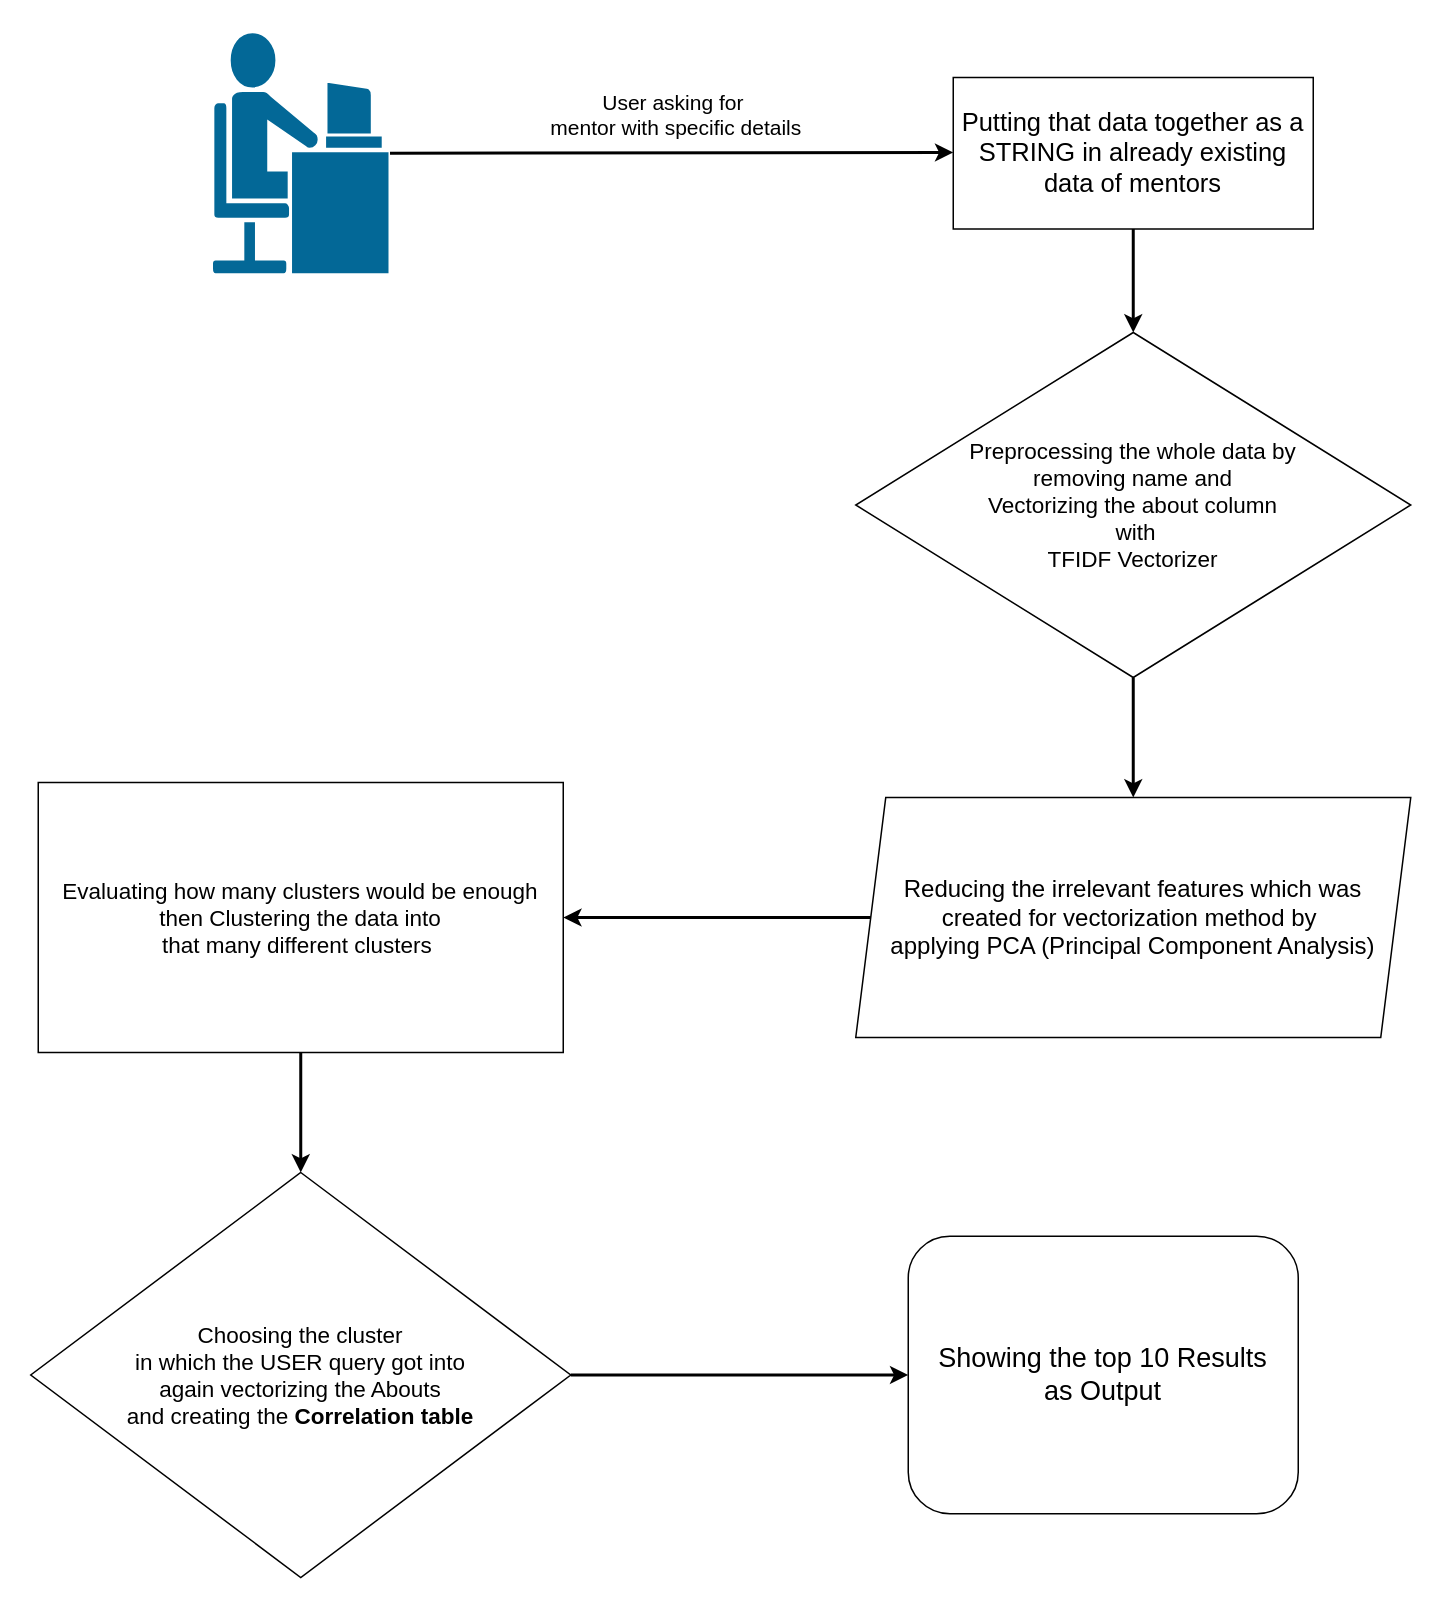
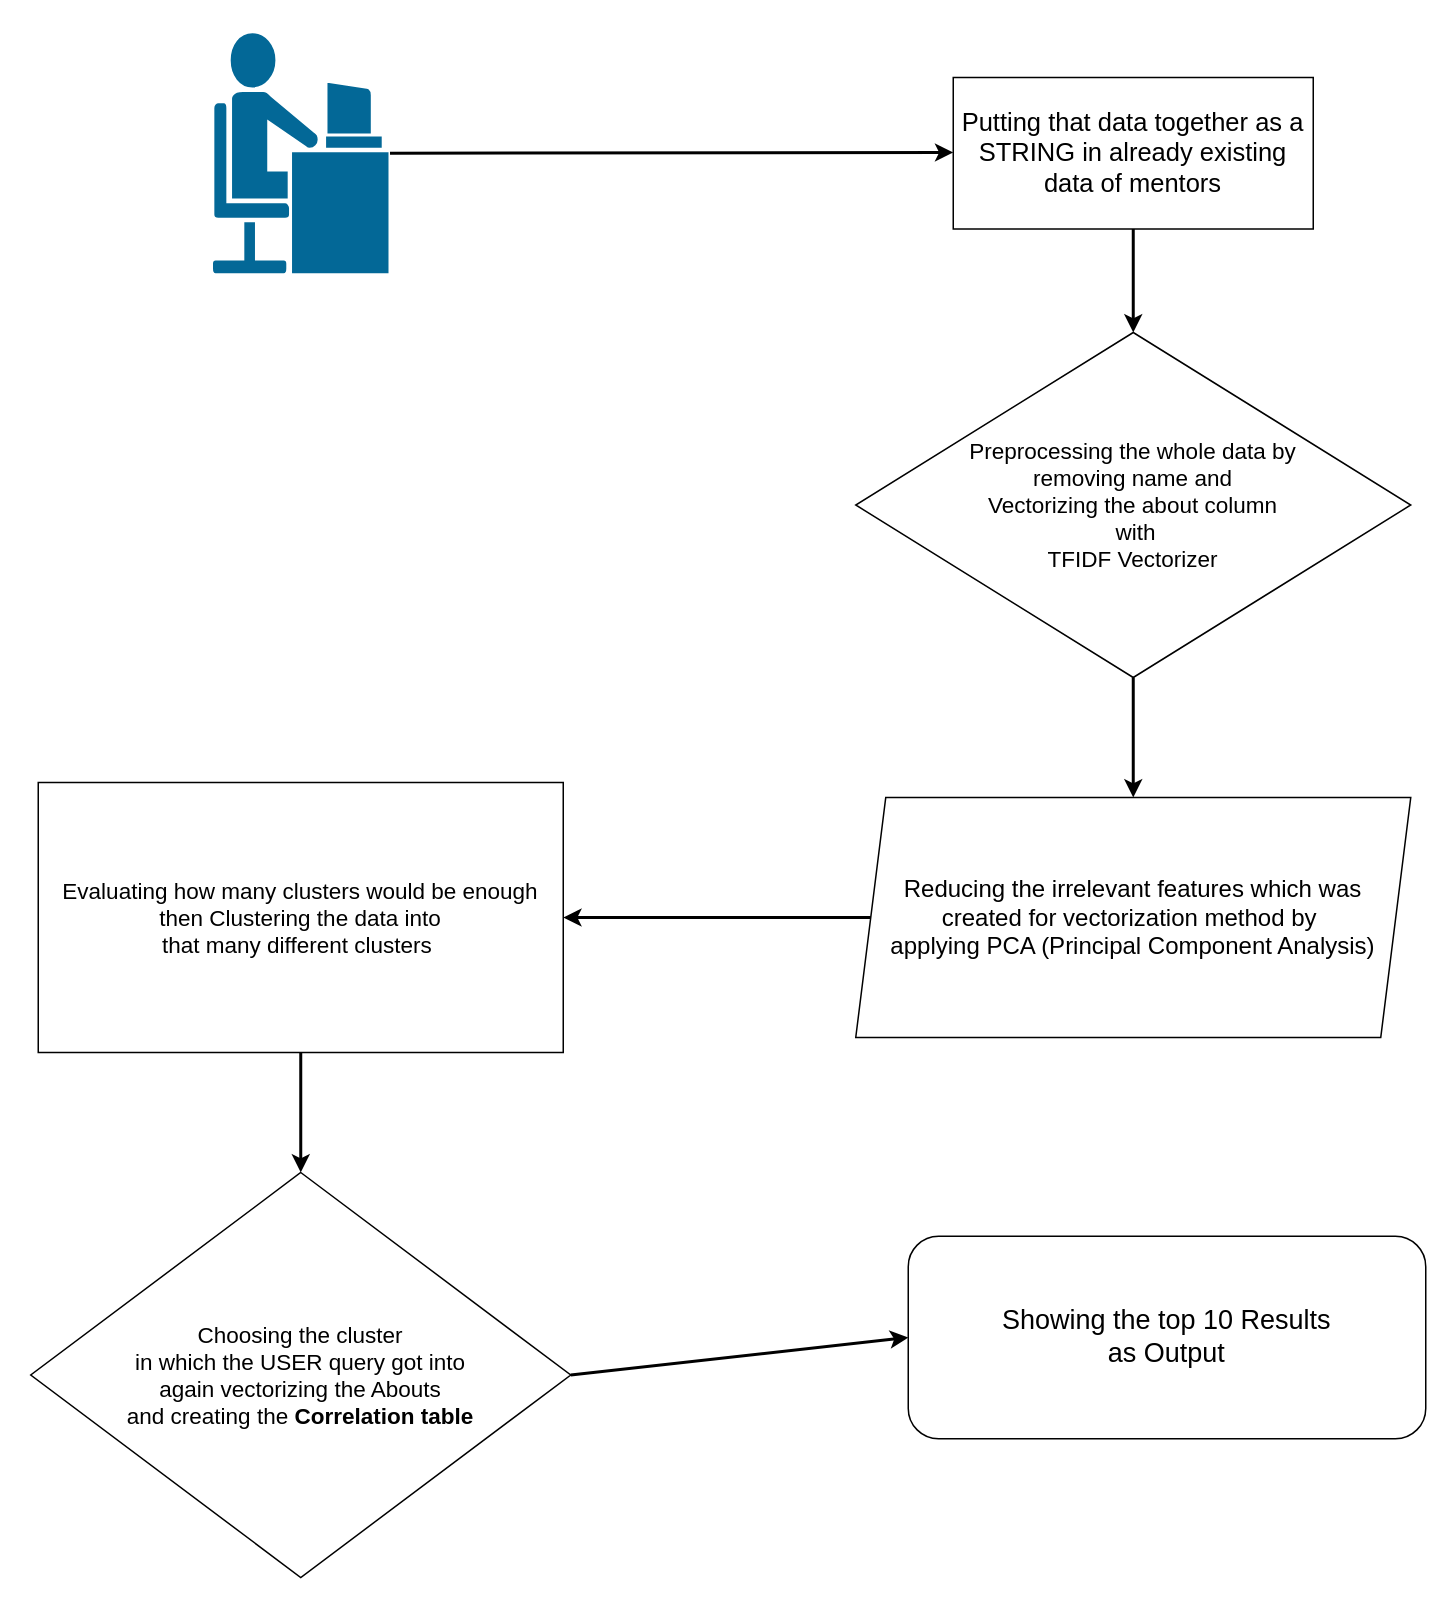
node "User asking for mentor with specific details": removed
node "Showing the top 10 Resultsas Output": size 390x278 -> 518x203
